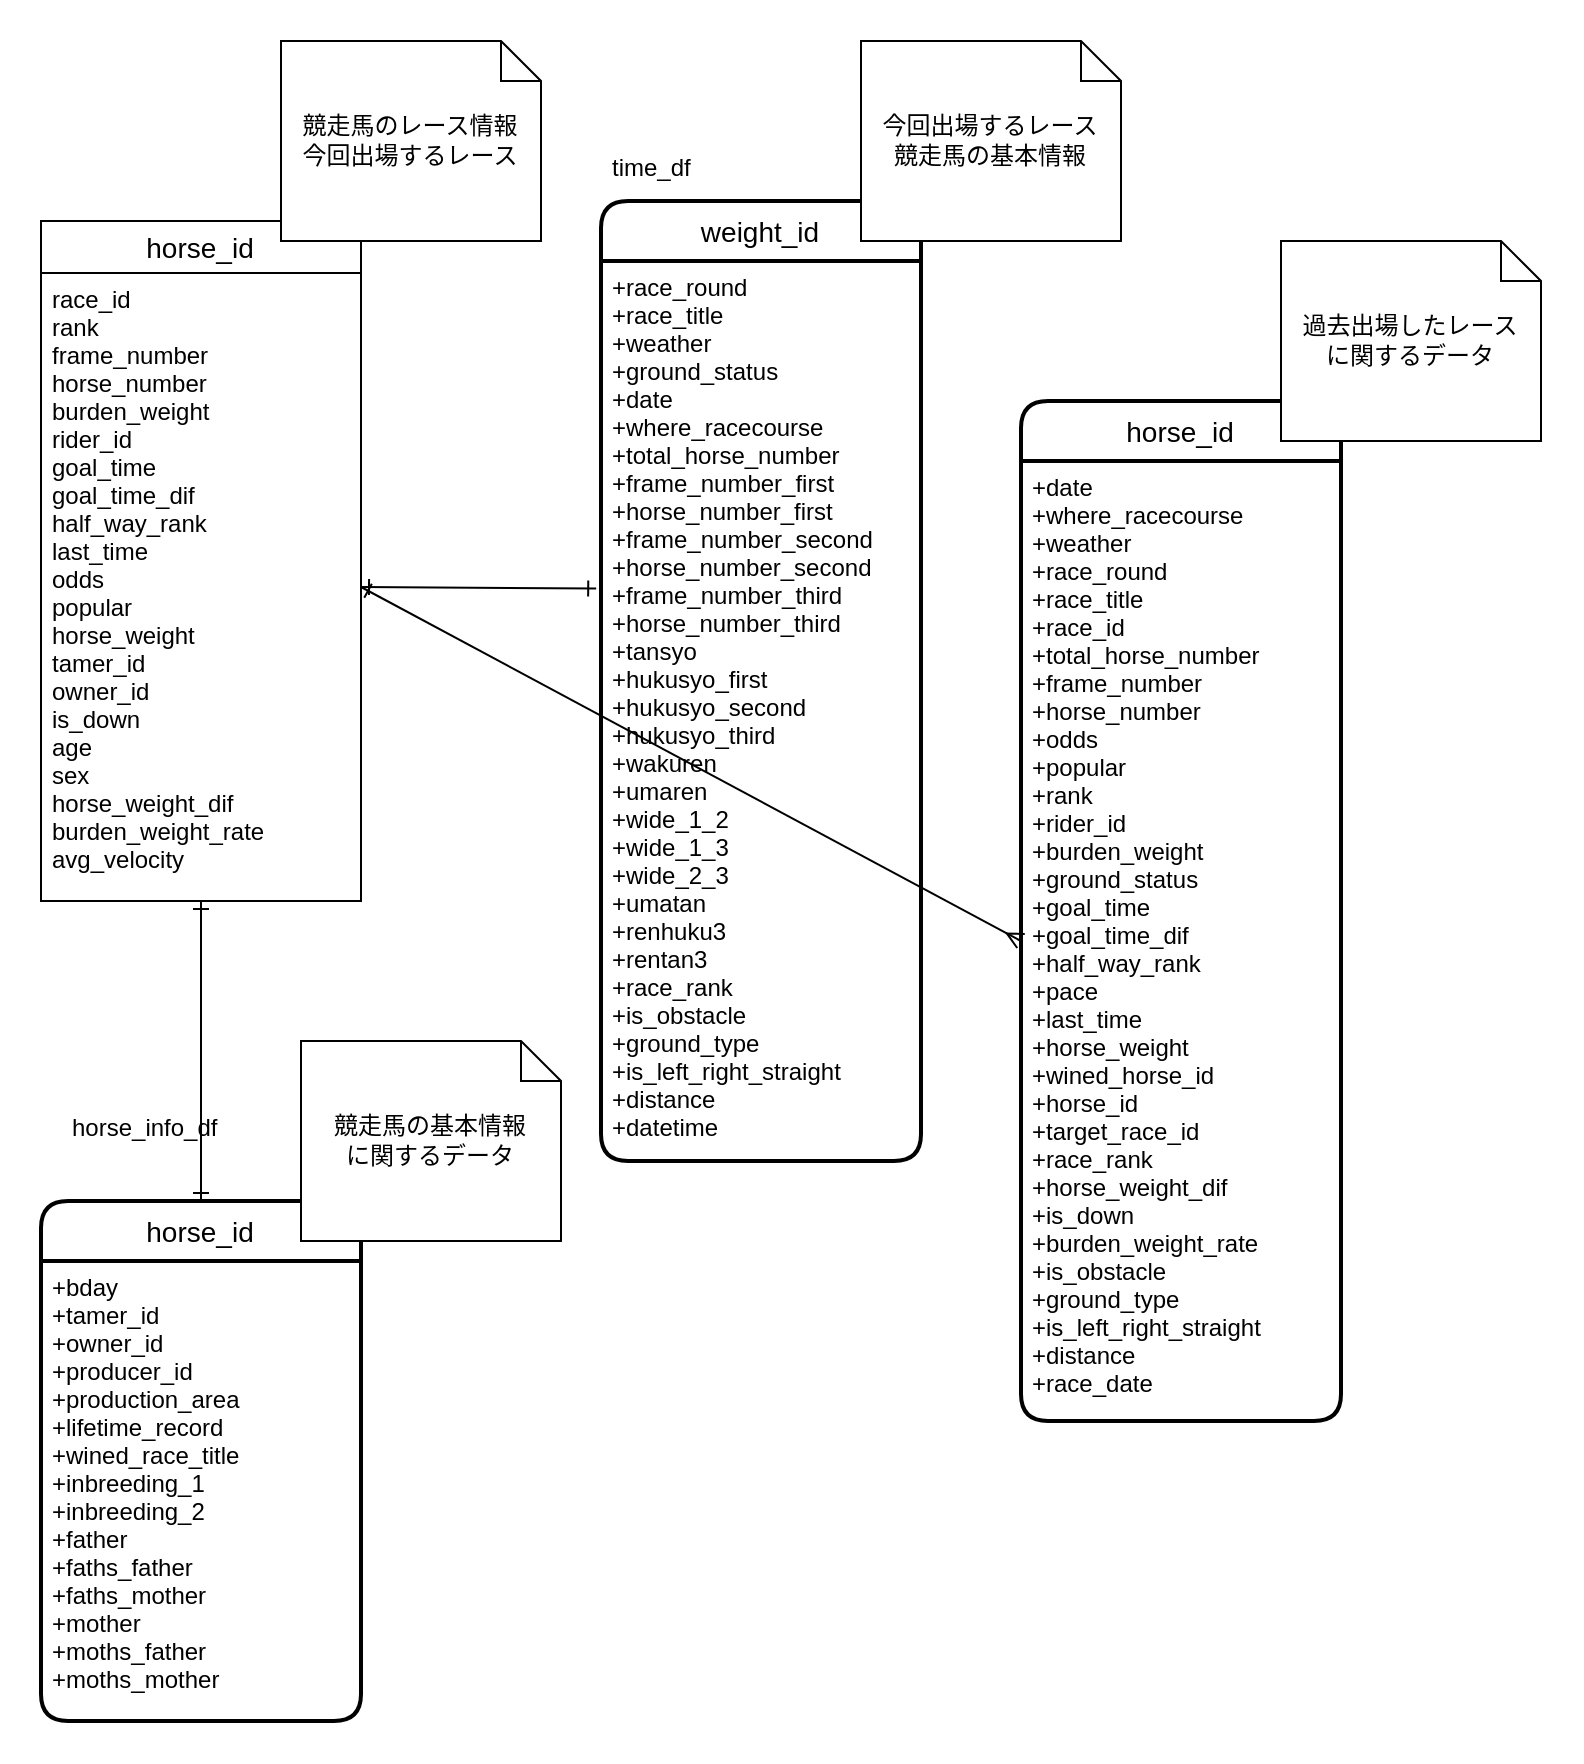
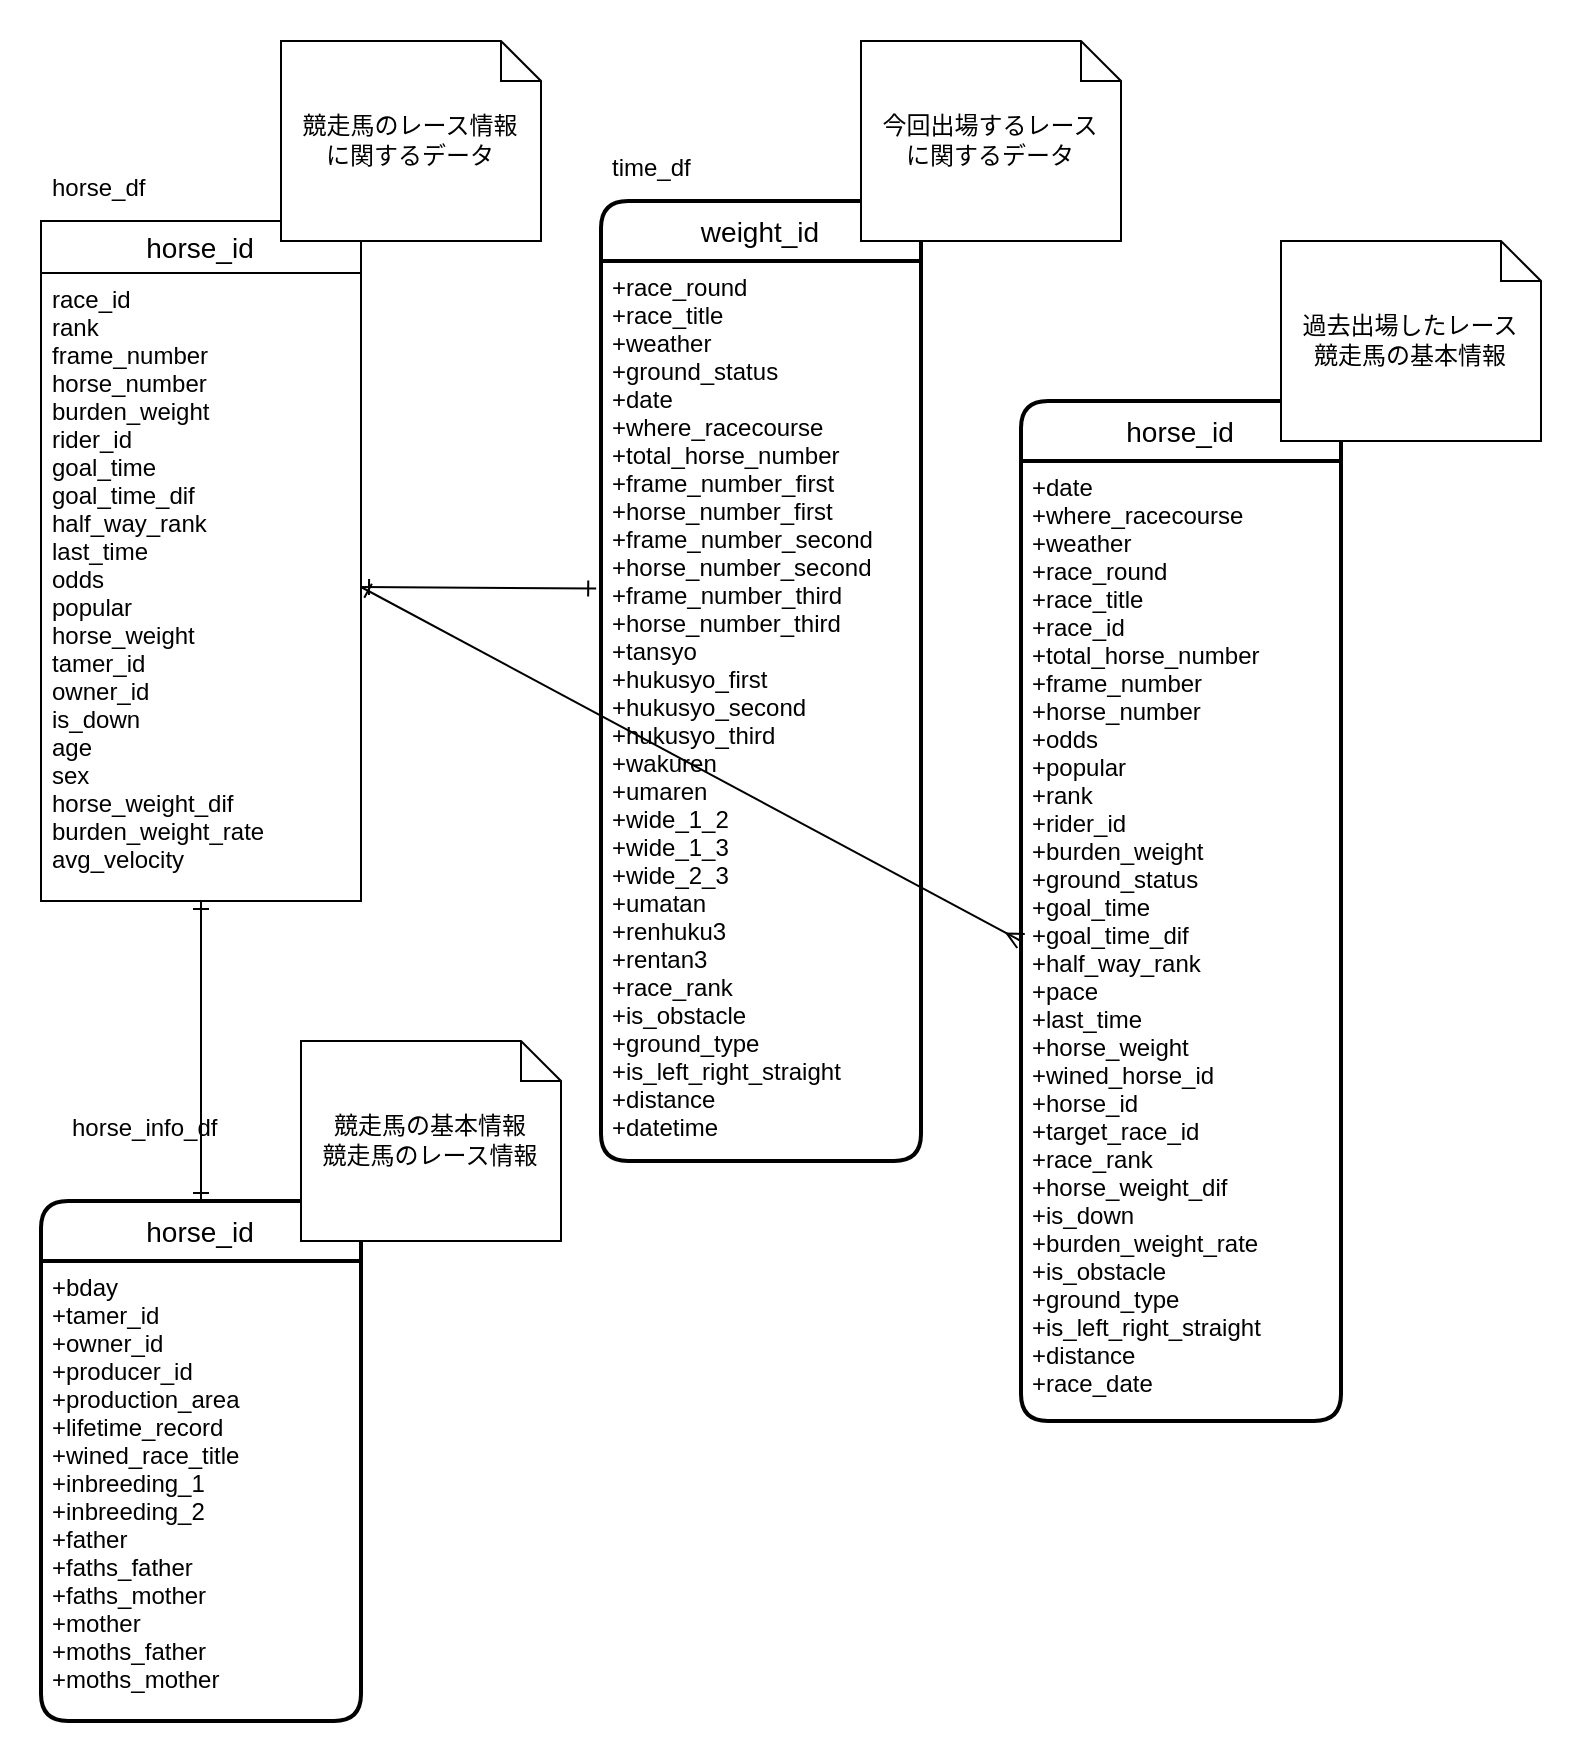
node "競走馬のレース情報 今回出場するレース": label "競走馬のレース情報 今回出場するレース" -> "競走馬のレース情報 に関するデータ"
node "今回出場するレース 競走馬の基本情報": label "今回出場するレース 競走馬の基本情報" -> "今回出場するレース に関するデータ"
node "horse_df": added
node "過去出場したレース に関するデータ": label "過去出場したレース に関するデータ" -> "過去出場したレース 競走馬の基本情報"
node "競走馬の基本情報 に関するデータ": label "競走馬の基本情報 に関するデータ" -> "競走馬の基本情報 競走馬のレース情報"
